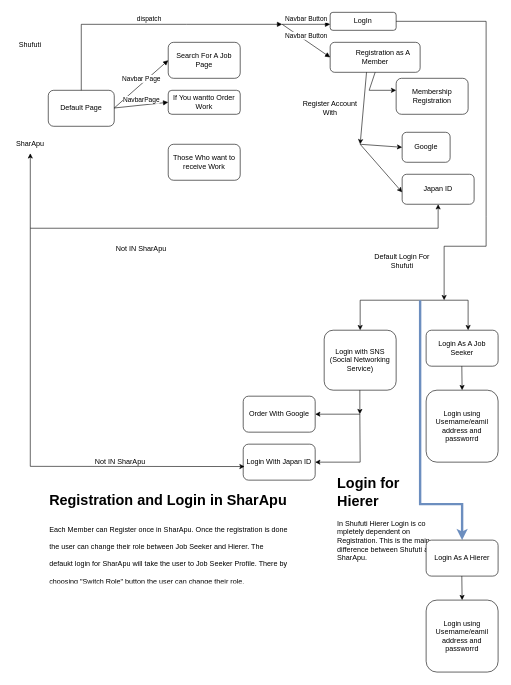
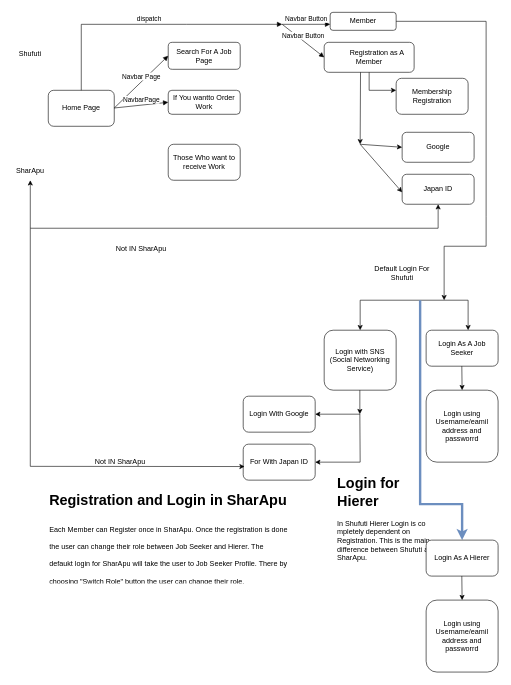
node "LogIn": label "LogIn" -> "Member"
node "Shufuti": moved (30, 45) -> (30, 54)
node "Registration as A Member": moved (375, 57) -> (369, 57)
node "Search For A Job Page": size 72x36 -> 72x27
node "Default Page": label "Default Page" -> "Home Page"
node "Register Account With": removed
node "SharApu": moved (30, 144) -> (30, 171)
node "Google": size 48x30 -> 72x30
node "Default Login For Shufuti": moved (402, 261) -> (402, 273)
node "Order With Google": label "Order With Google" -> "Login With Google"
node "Login With Japan ID": label "Login With Japan ID" -> "For With Japan ID"
